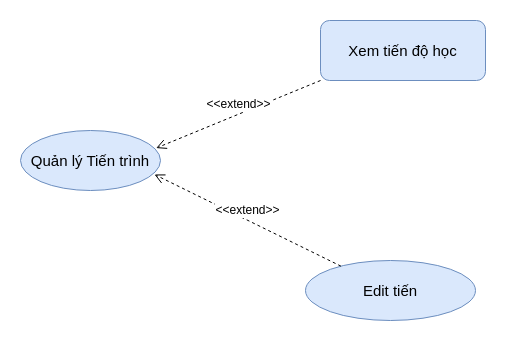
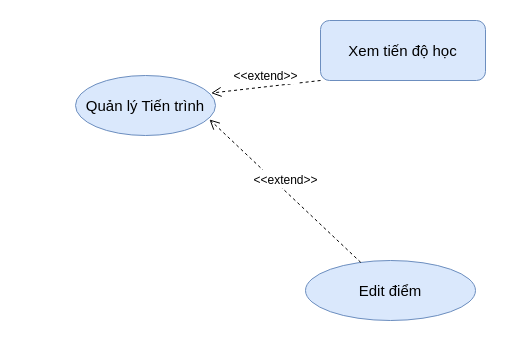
node "Quản lý Tiến trình": moved (91, 161) -> (146, 106)
node "Edit tiến": label "Edit tiến" -> "Edit điểm"
